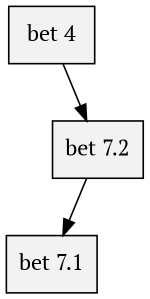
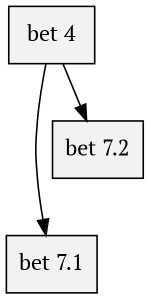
edge "bet 7.2" -> "bet 7.1": now "bet 4" -> "bet 7.1"
